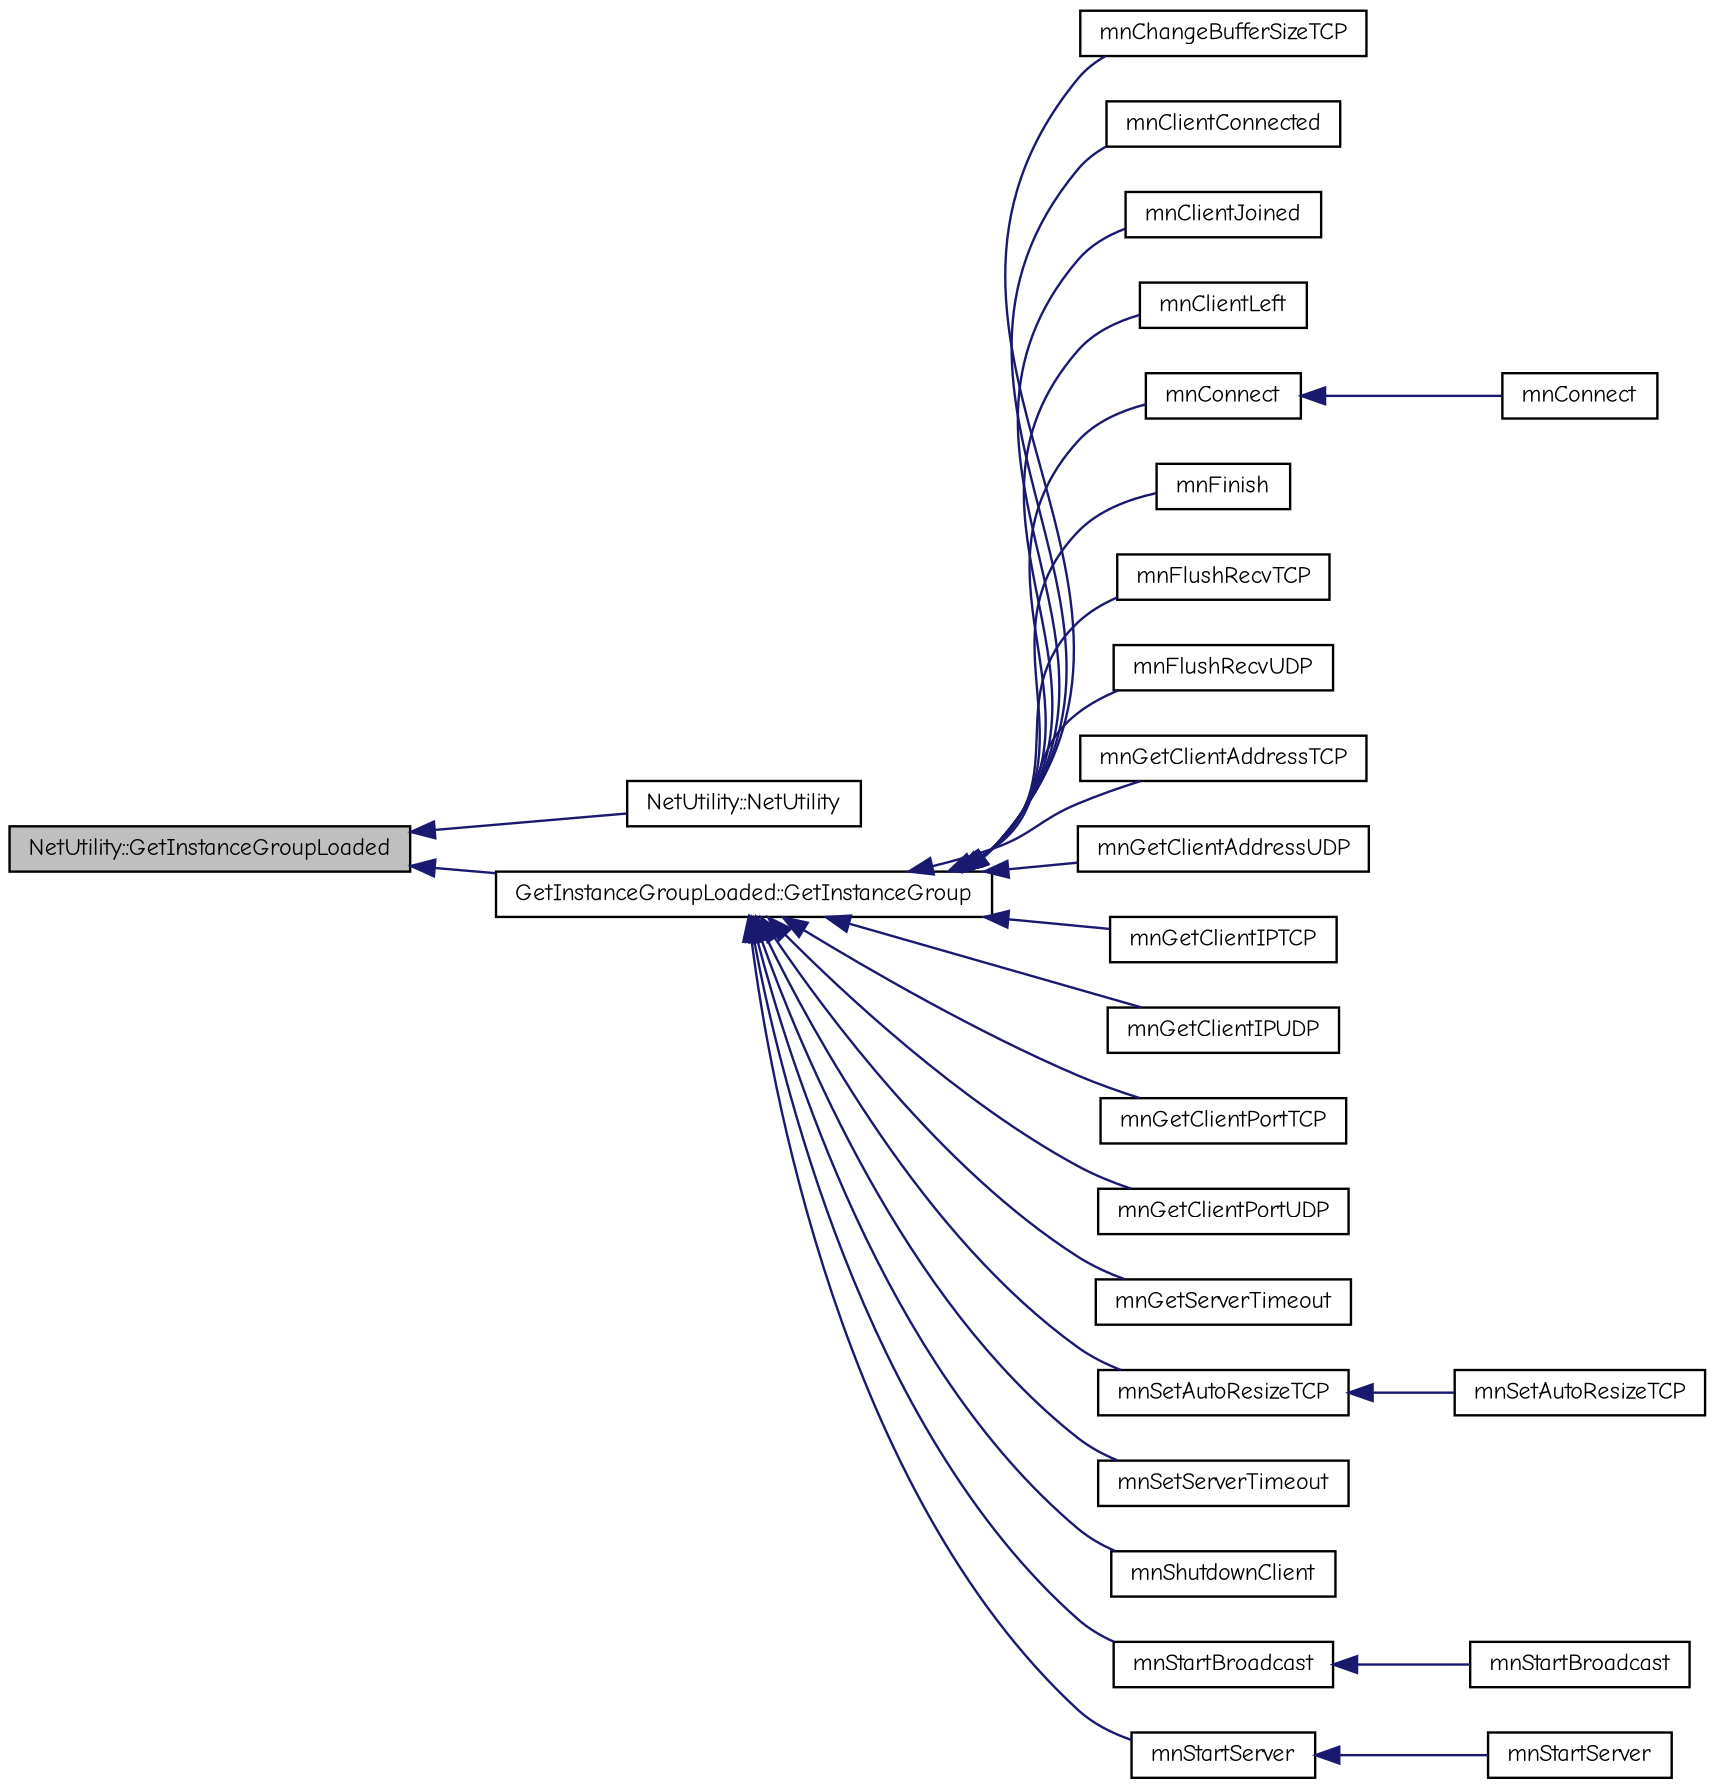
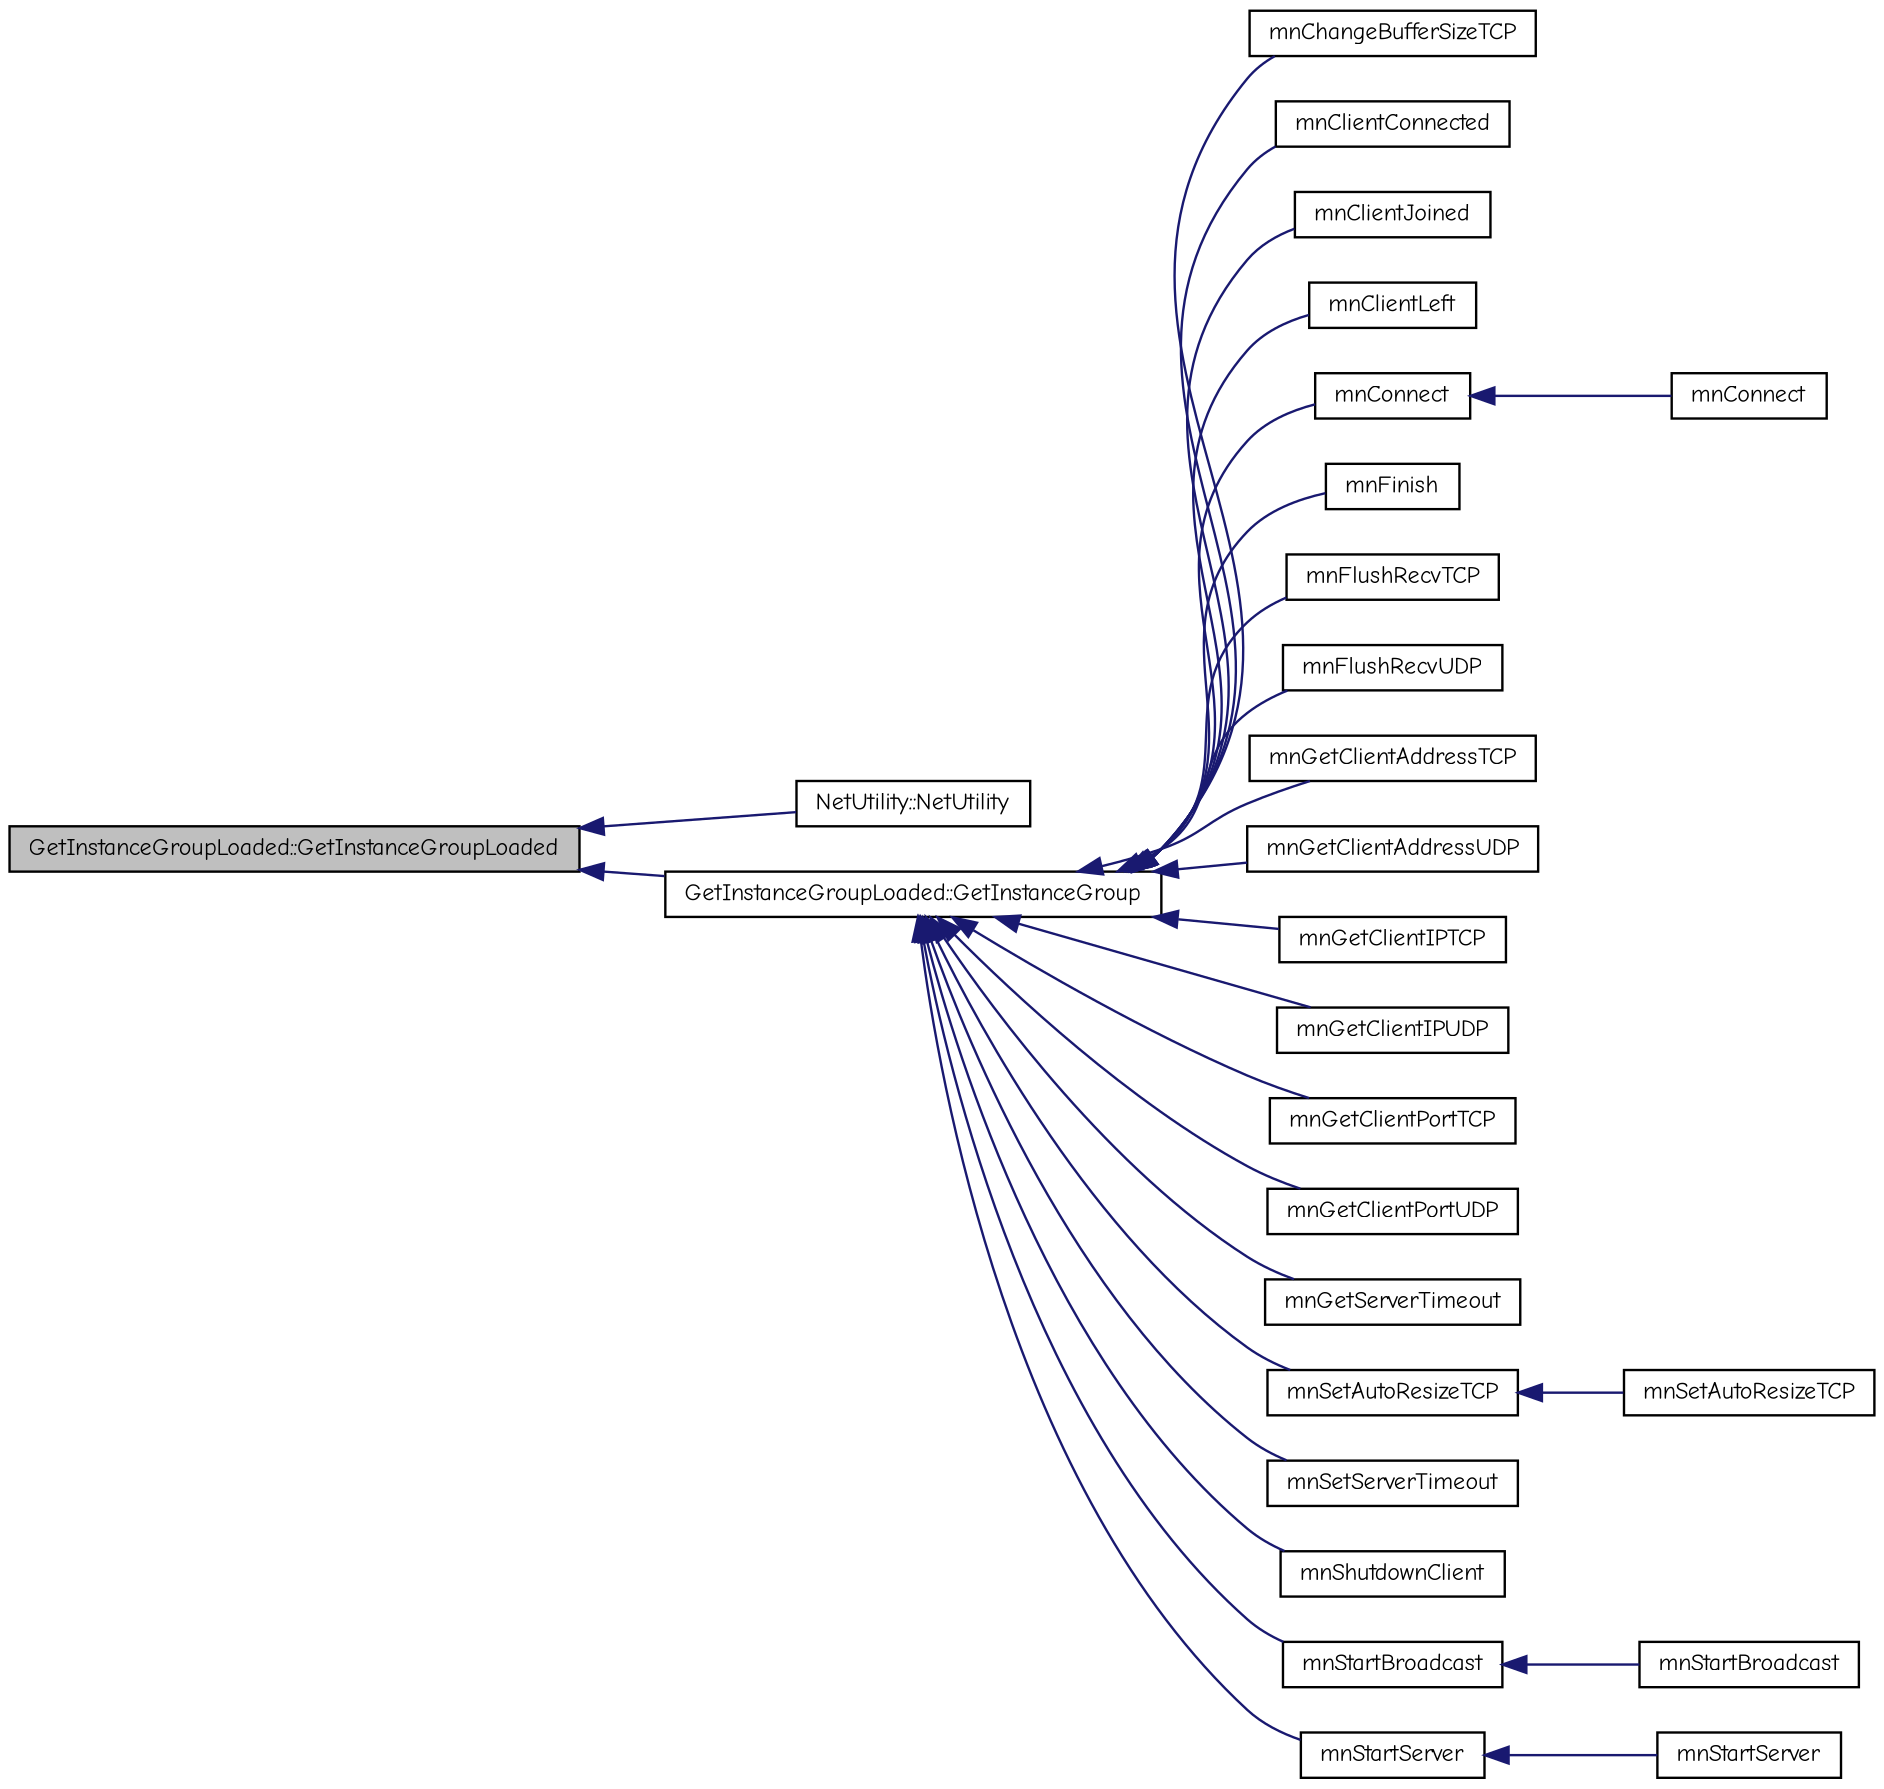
node "NetUtility::GetInstanceGroupLoaded": label "NetUtility::GetInstanceGroupLoaded" -> "GetInstanceGroupLoaded::GetInstanceGroupLoaded"
